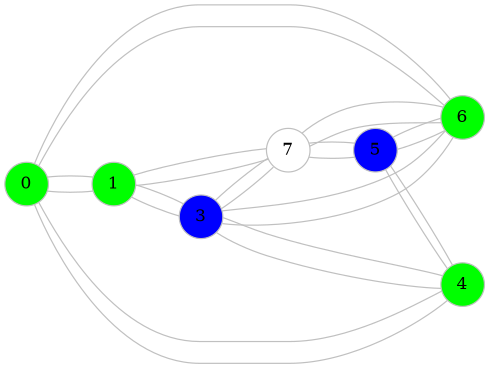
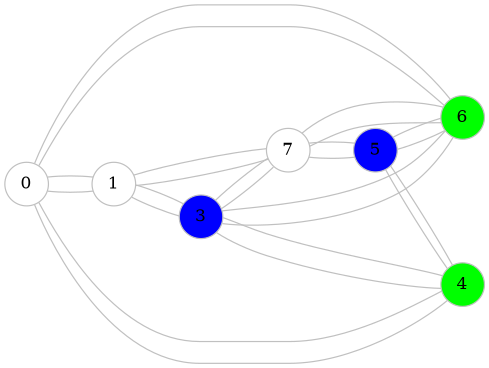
node "0": fillcolor Green -> White
node "1": fillcolor Green -> White
